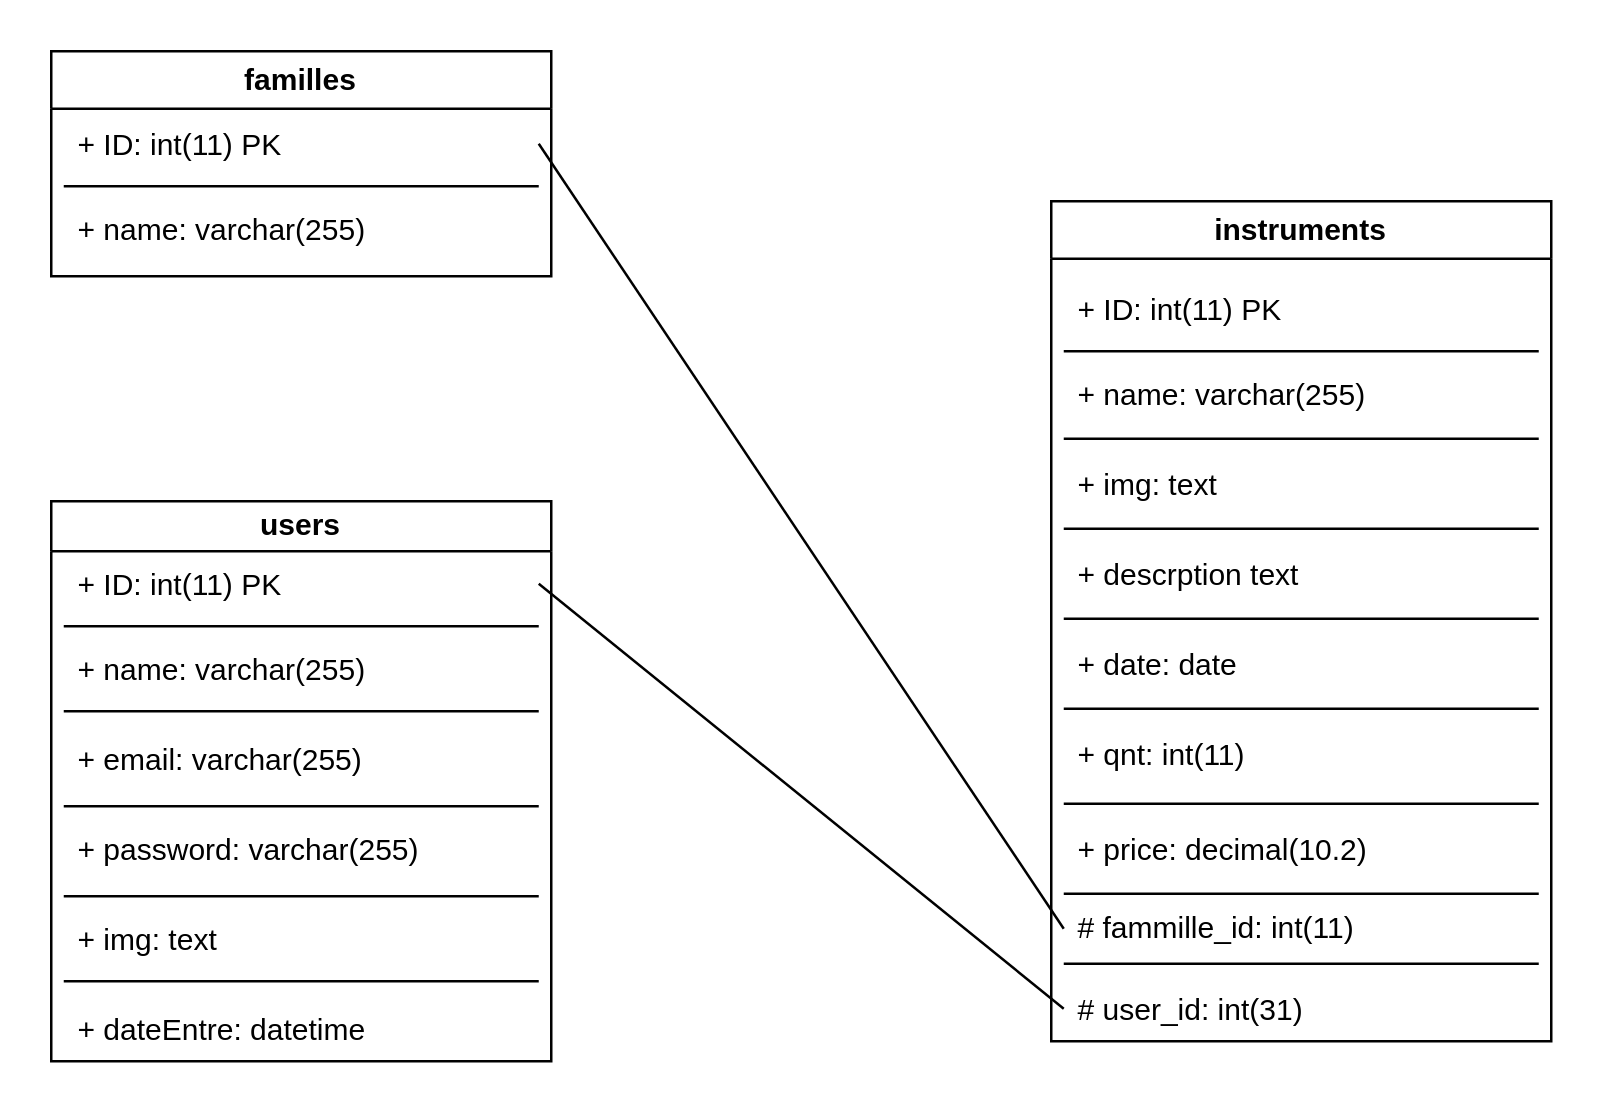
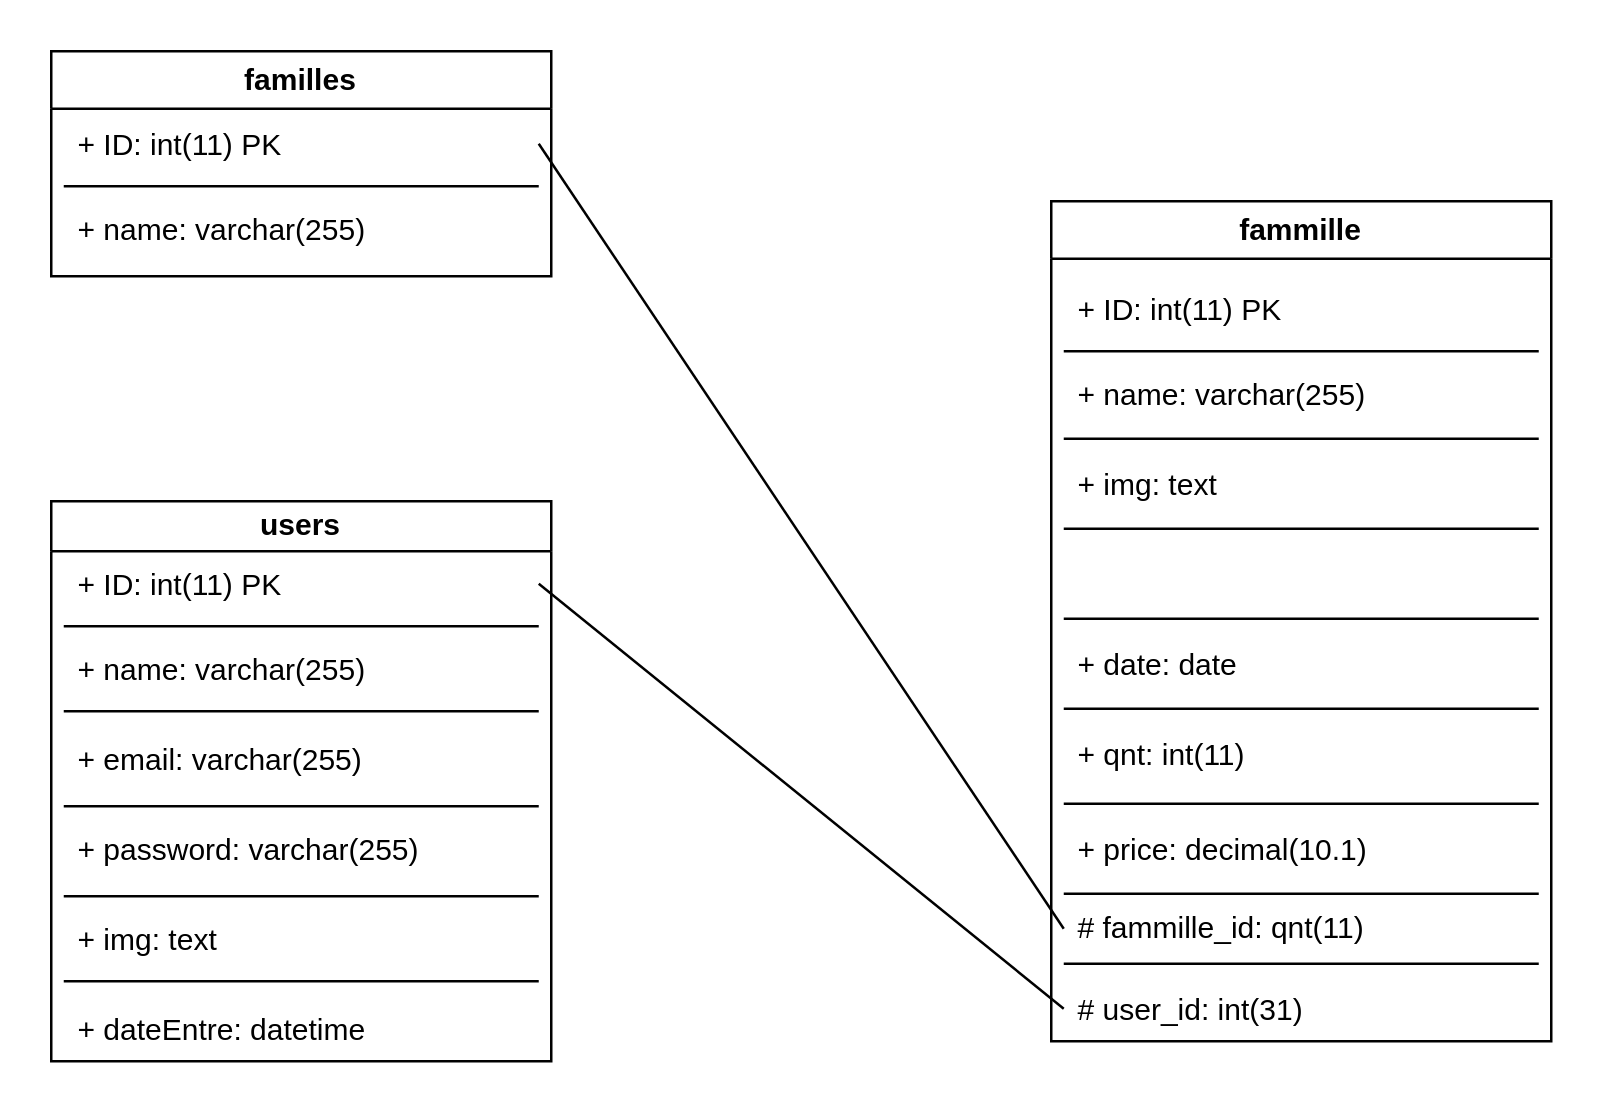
node "instruments": label "instruments" -> "fammille"
node "+ descrption text": removed
node "+ price: decimal(10.2)": label "+ price: decimal(10.2)" -> "+ price: decimal(10.1)"
node "# fammille_id: int(11)": label "# fammille_id: int(11)" -> "# fammille_id: qnt(11)"
